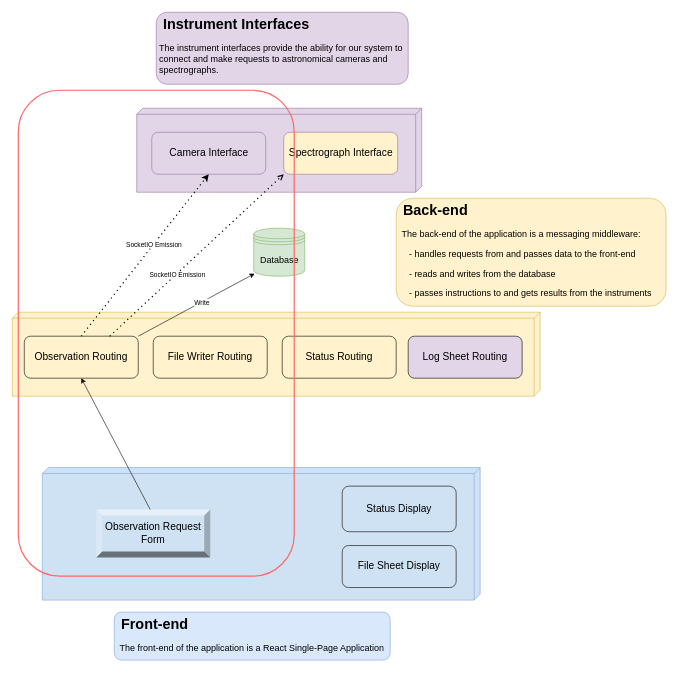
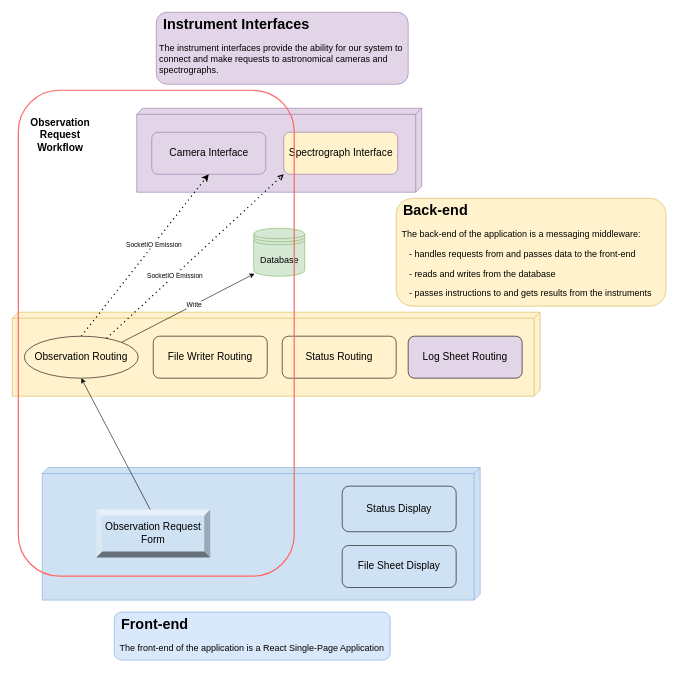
node "Observation Request Workflow": added
node "Observation Routing": shape rounded rectangle -> ellipse
